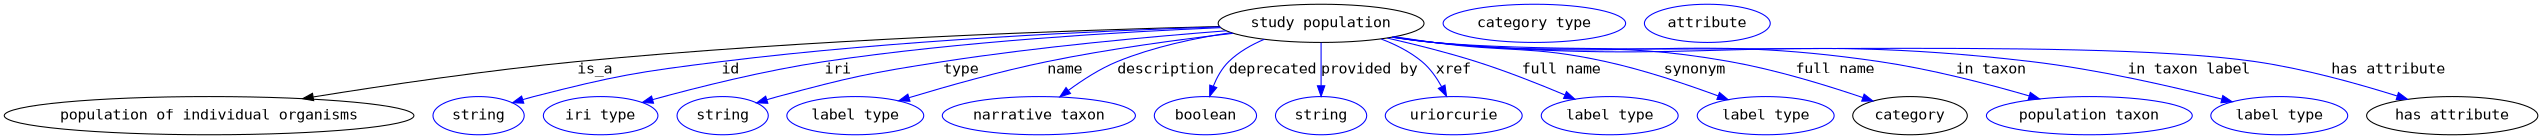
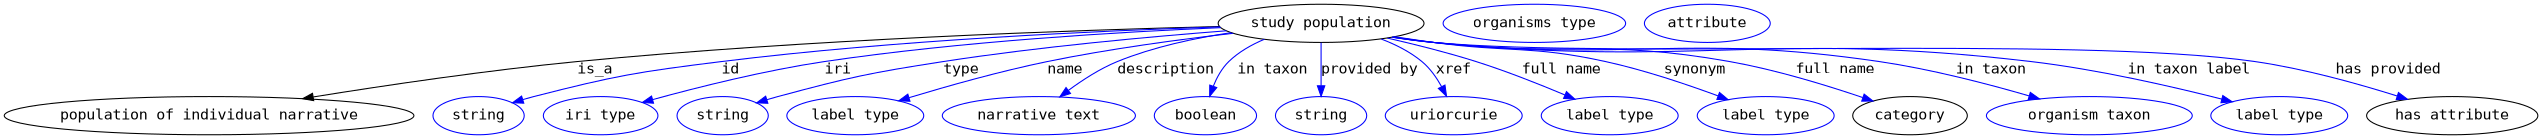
node "category type": label "category type" -> "organisms type"
edge "study population" -> "boolean": label "deprecated" -> "in taxon"
edge "study population" -> "has attribute": label "has attribute" -> "has provided"
node "population of individual organisms": label "population of individual organisms" -> "population of individual narrative"
node "narrative taxon": label "narrative taxon" -> "narrative text"
node "population taxon": label "population taxon" -> "organism taxon"
